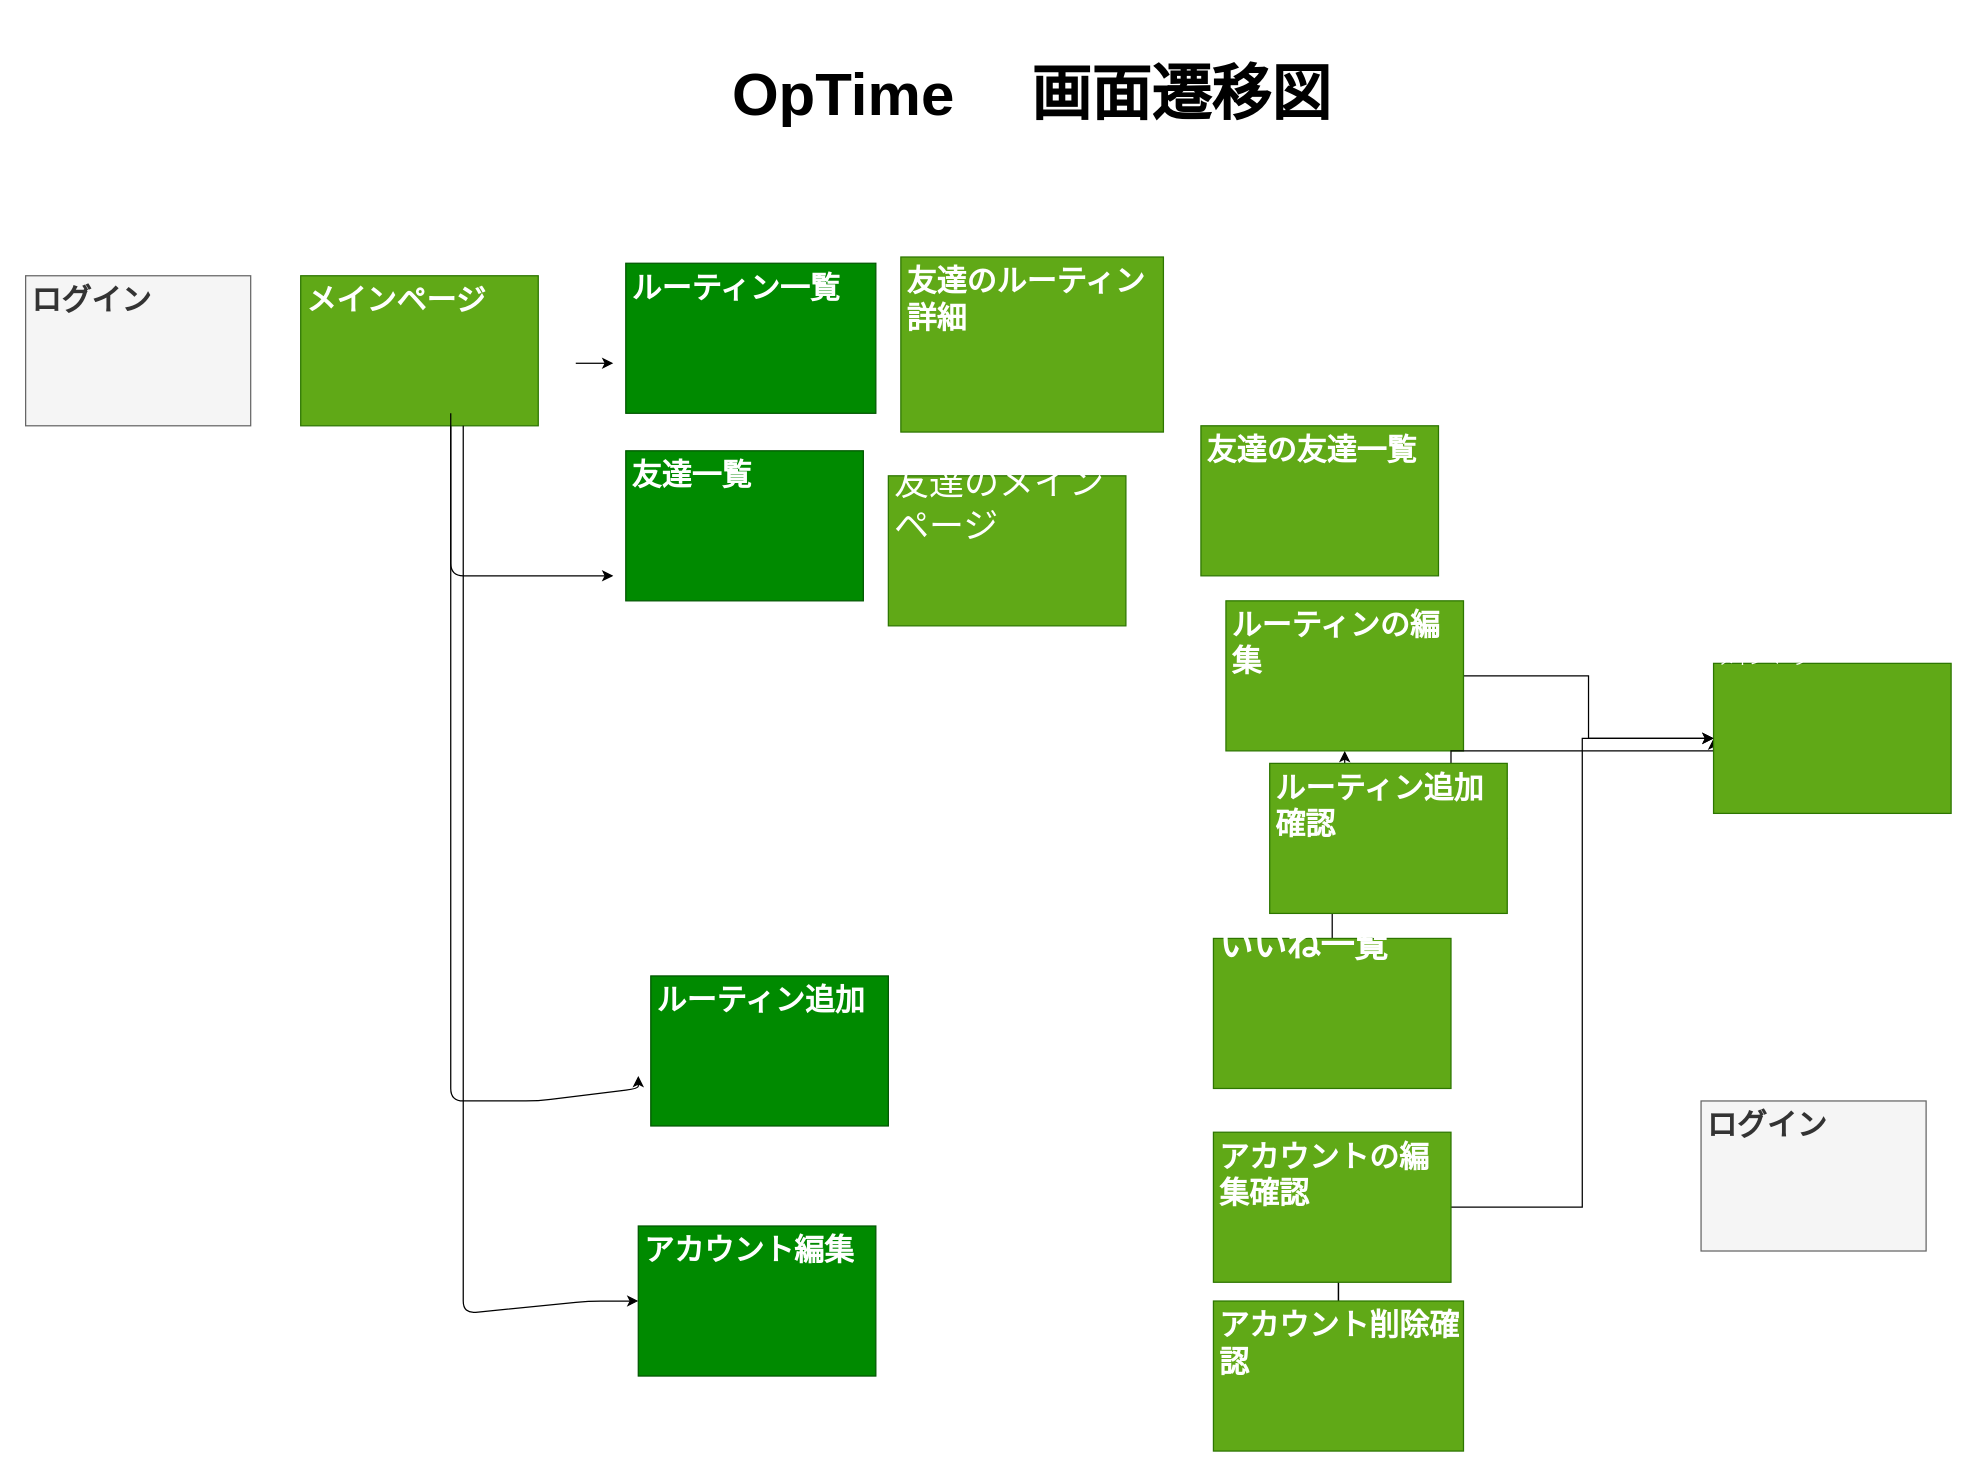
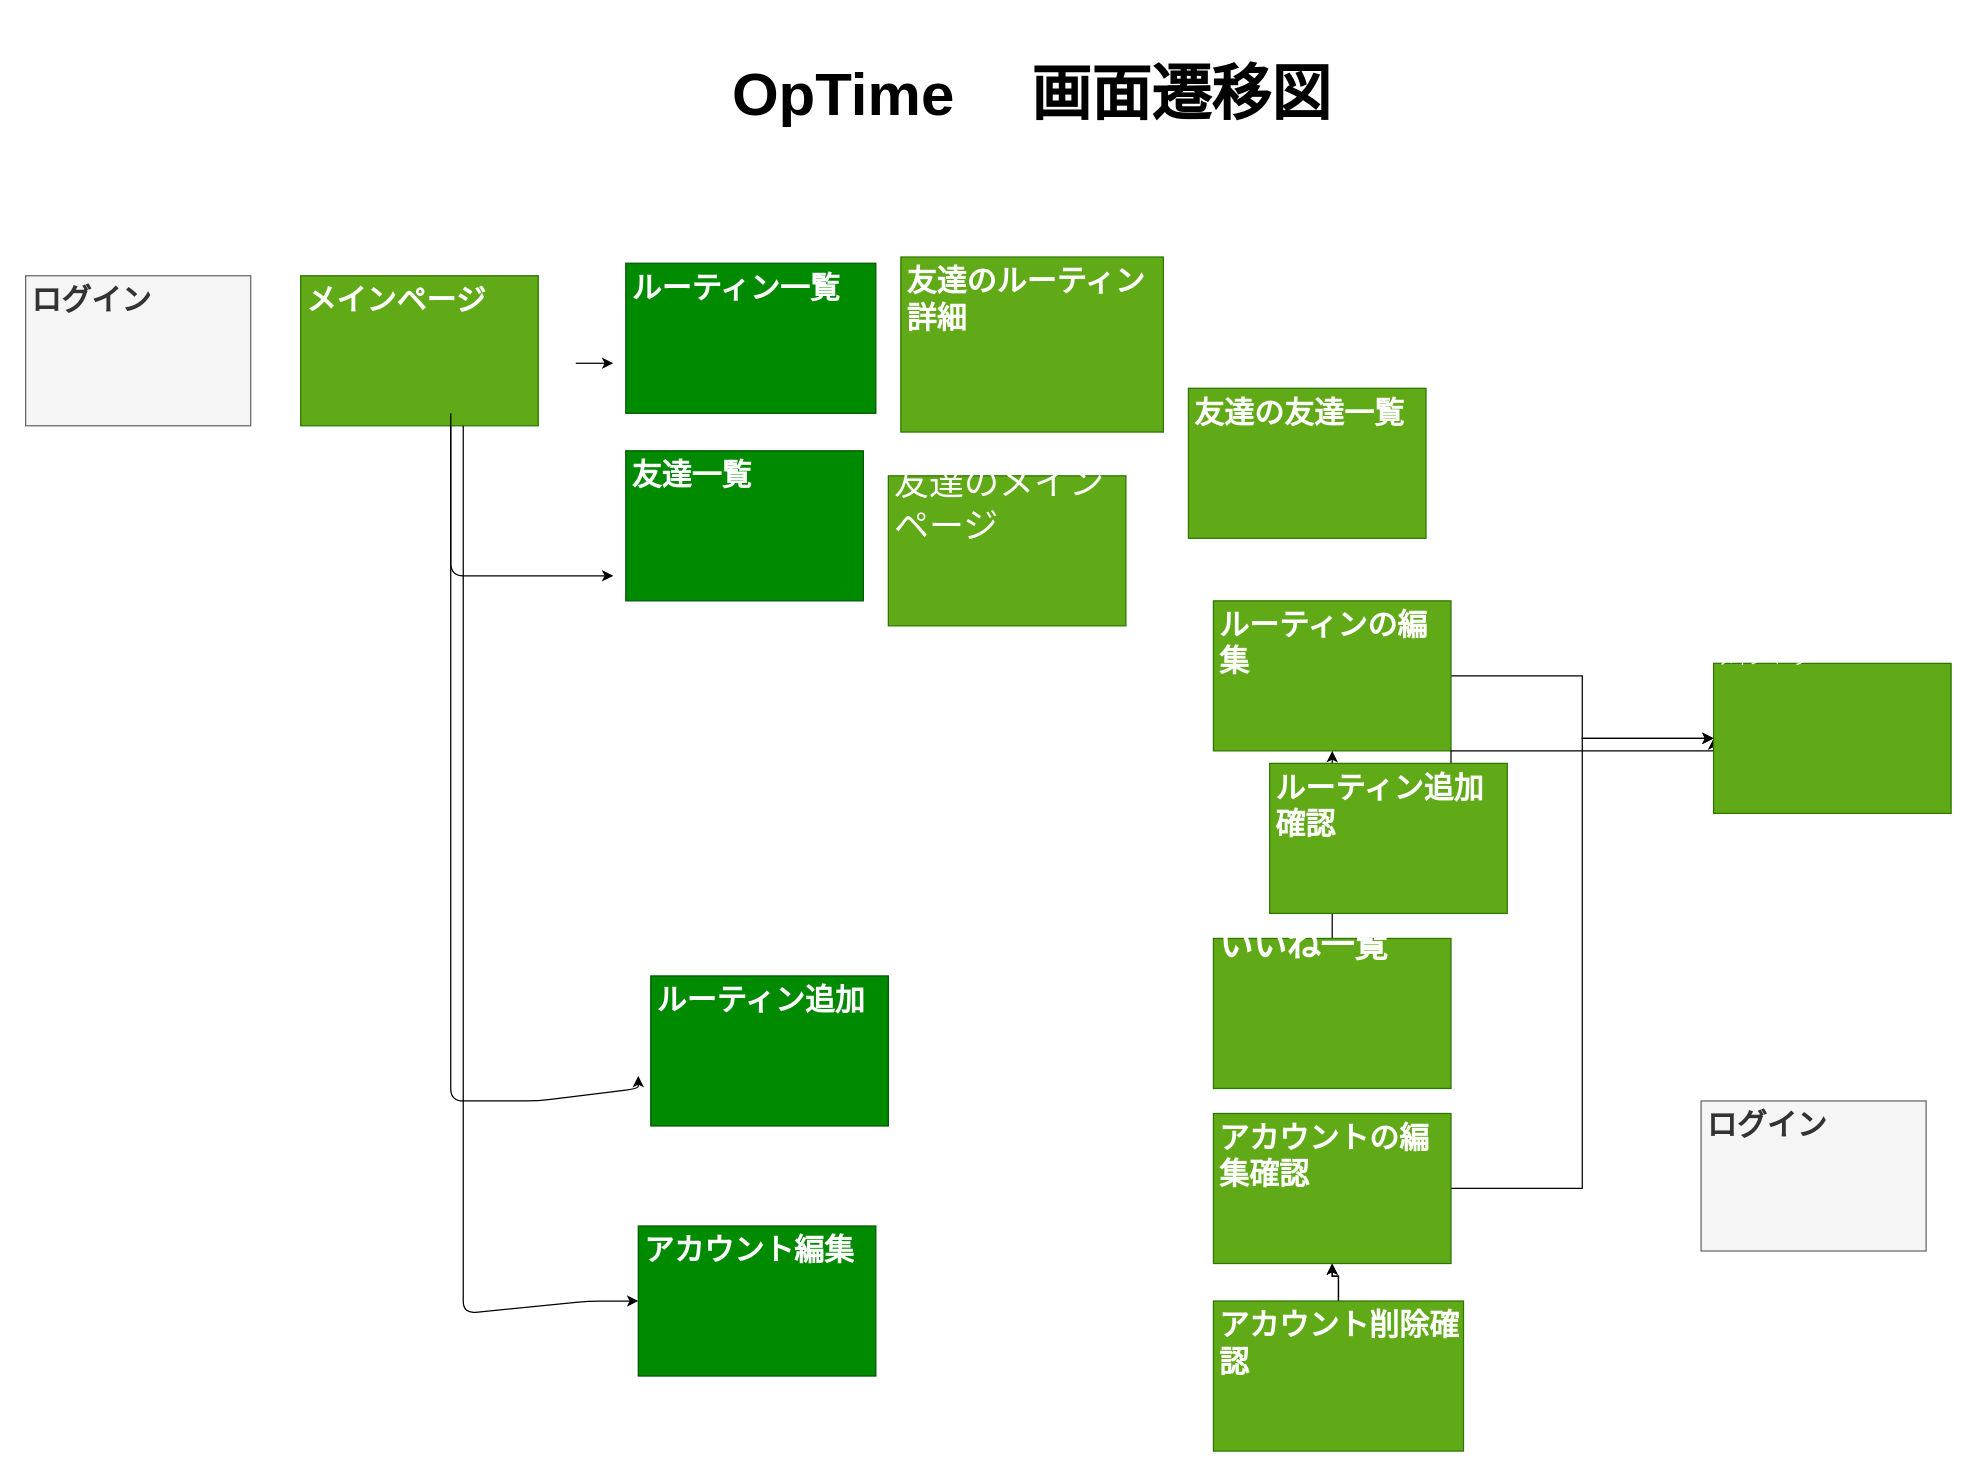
node "友達の友達一覧": moved (1319, 501) -> (1307, 463)
node "ルーティンの編集": moved (1344, 676) -> (1332, 676)
node "アカウントの編集確認": moved (1332, 1207) -> (1332, 1188)
